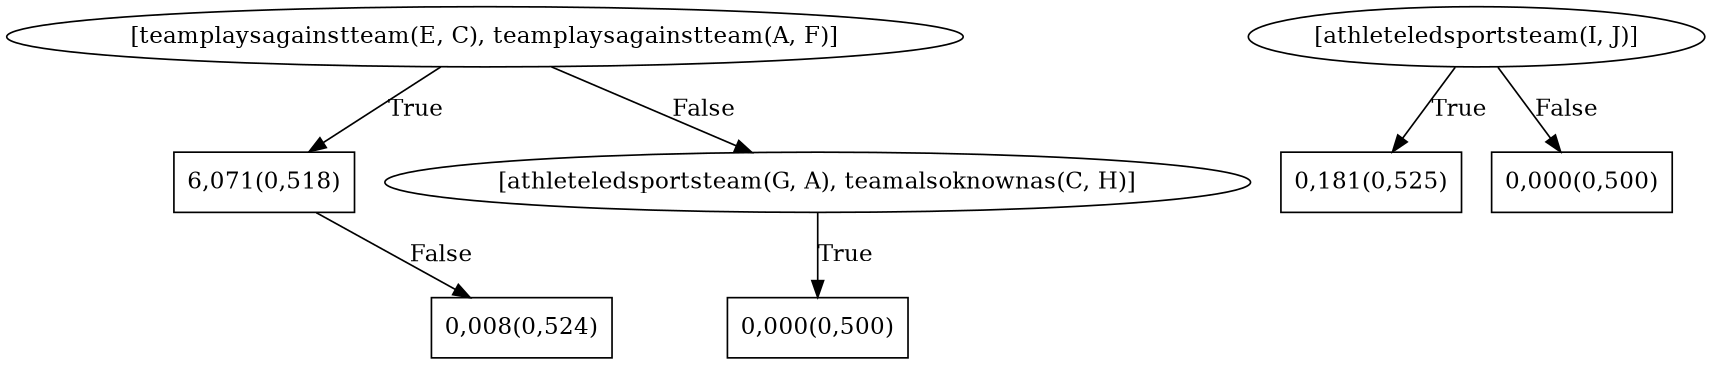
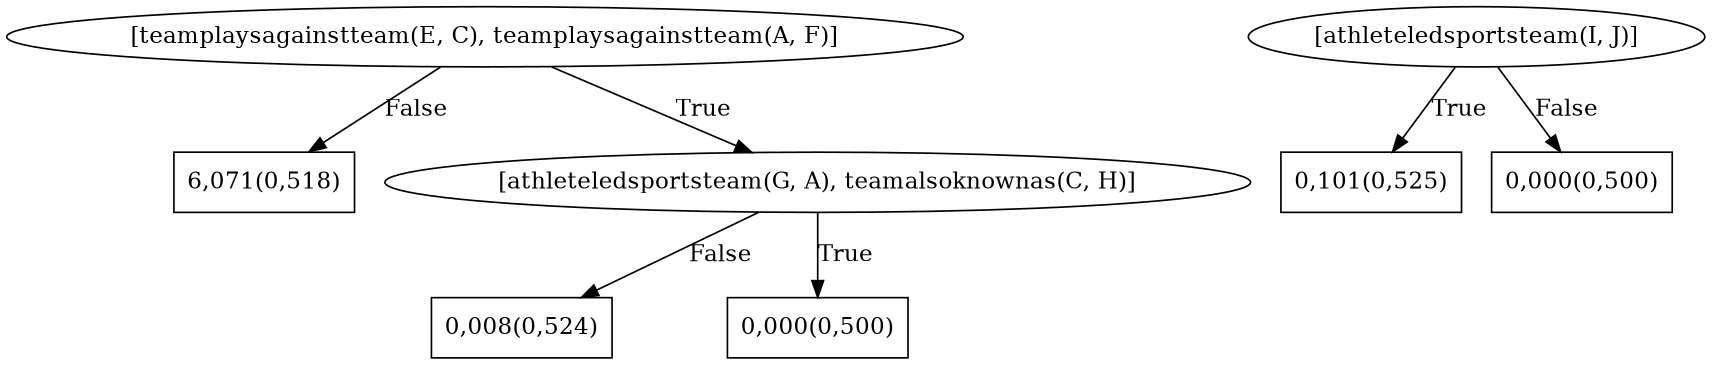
edge "[teamplaysagainstteam(E, C), teamplaysagainstteam(A, F)]" -> "6,071(0,518)": label "True" -> "False"
edge "[teamplaysagainstteam(E, C), teamplaysagainstteam(A, F)]" -> "[athleteledsportsteam(G, A), teamalsoknownas(C, H)]": label "False" -> "True"
node "0,181(0,525)": label "0,181(0,525)" -> "0,101(0,525)"
edge "6,071(0,518)" -> "0,008(0,524)": now "[athleteledsportsteam(G, A), teamalsoknownas(C, H)]" -> "0,008(0,524)"
